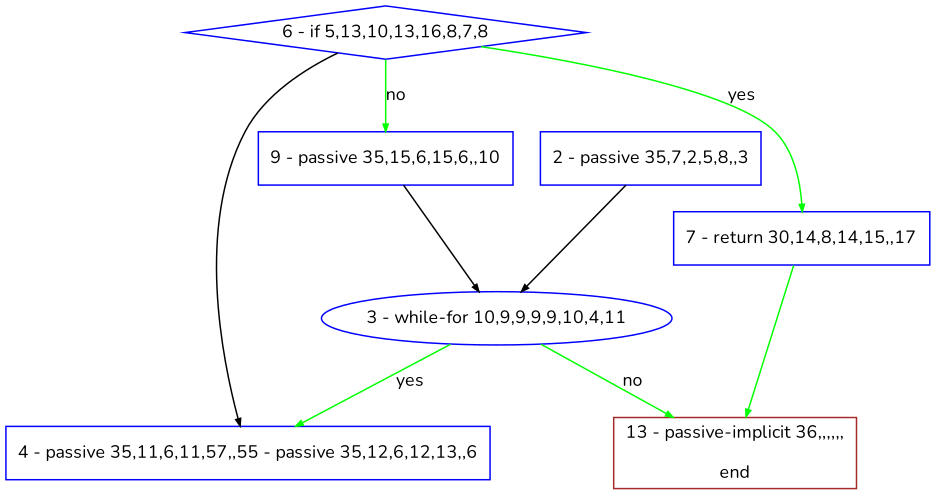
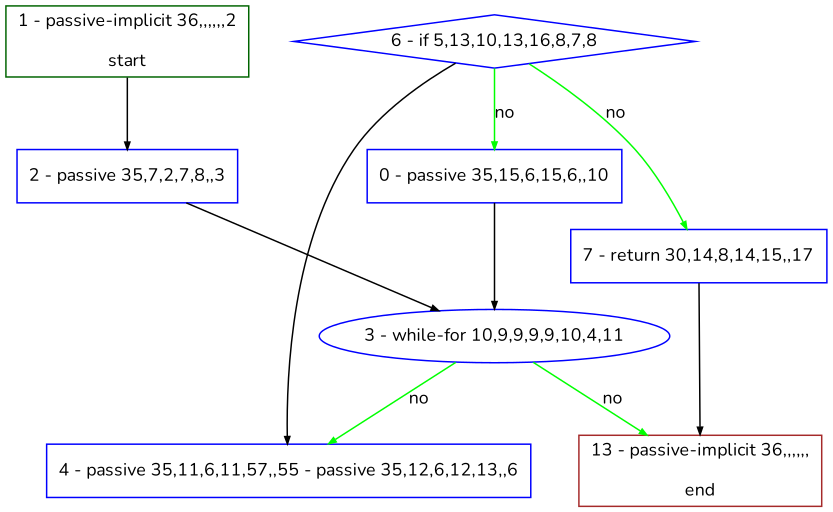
node "1 - passive-implicit 36,,,,,,2 start": added
edge "6 - if 5,13,10,13,16,8,7,8" -> "7 - return 30,14,8,14,15,,17": label "yes" -> "no"
node "9 - passive 35,15,6,15,6,,10": label "9 - passive 35,15,6,15,6,,10" -> "0 - passive 35,15,6,15,6,,10"
node "2 - passive 35,7,2,5,8,,3": label "2 - passive 35,7,2,5,8,,3" -> "2 - passive 35,7,2,7,8,,3"
edge "7 - return 30,14,8,14,15,,17" -> "13 - passive-implicit 36,,,,,, end": color #00ff00 -> #000000
edge "3 - while-for 10,9,9,9,9,10,4,11" -> "4 - passive 35,11,6,11,57,,55 - passive 35,12,6,12,13,,6": label "yes" -> "no"
